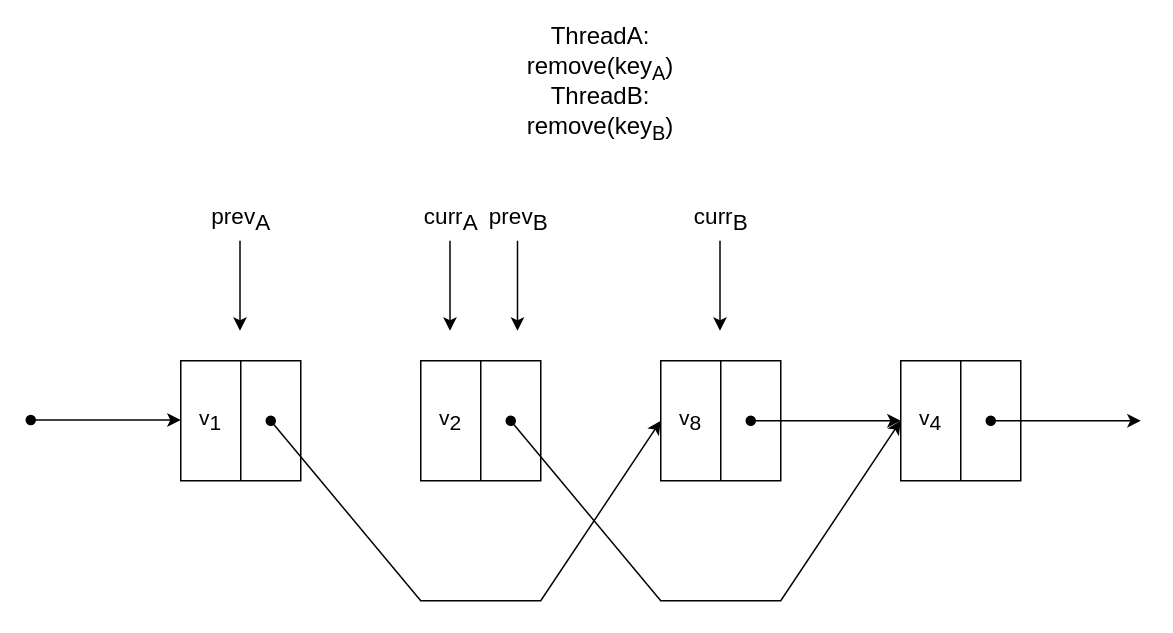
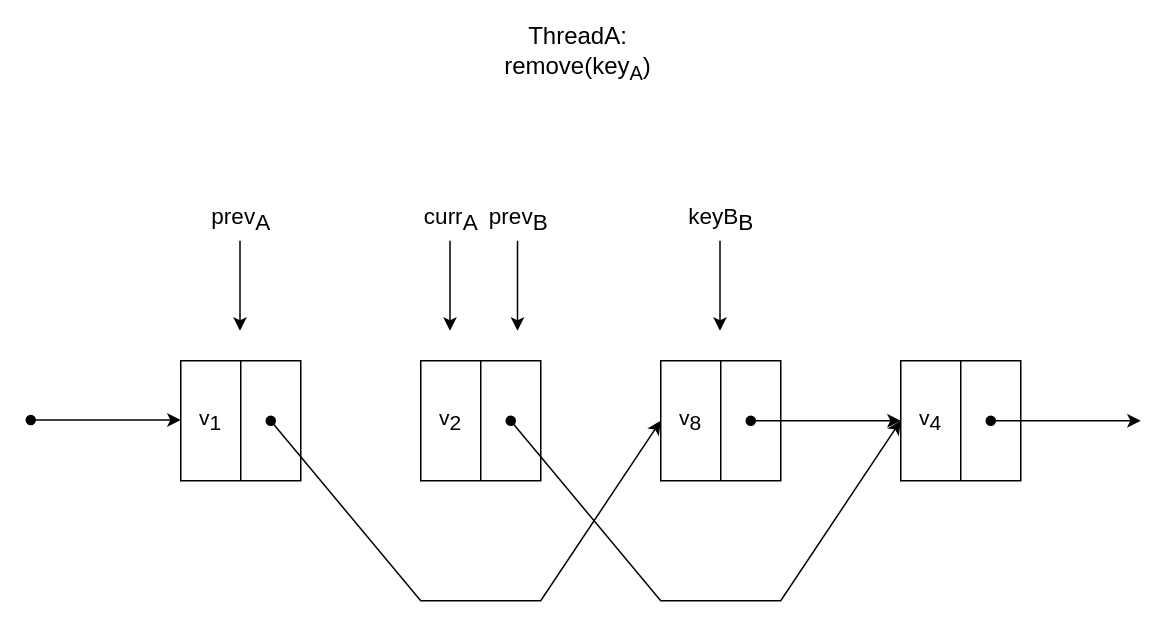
node "ThreadA: remove(keyA)": moved (601, 53) -> (578, 53)
node "ThreadB: remove(keyB)": removed
node "currB": label "currB" -> "keyBB"
